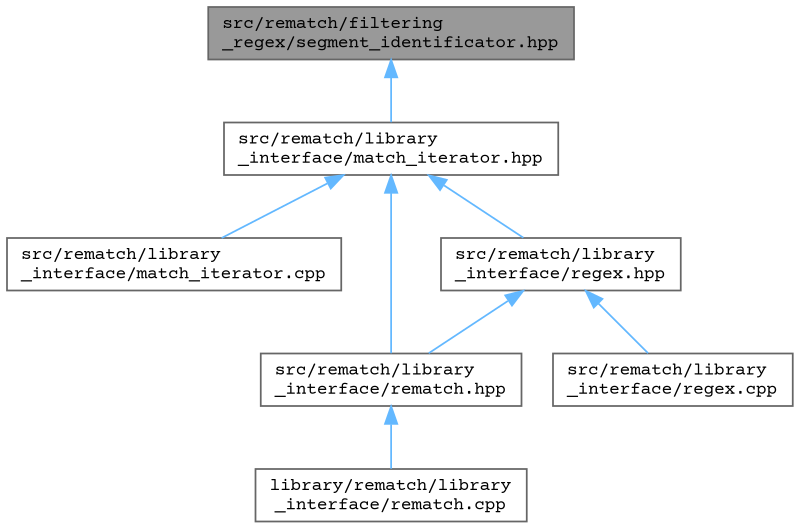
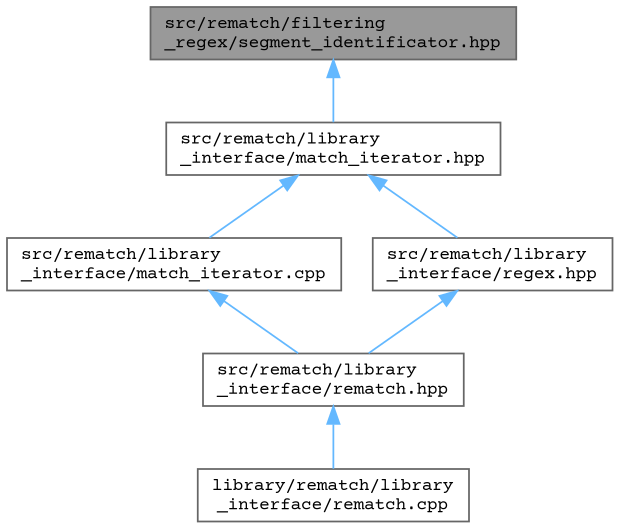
edge "src/rematch/library _interface/rematch.hpp" -> "src/rematch/library _interface/match_iterator.hpp": now "src/rematch/library _interface/rematch.hpp" -> "src/rematch/library _interface/match_iterator.cpp"
node "src/rematch/library _interface/regex.cpp": removed
